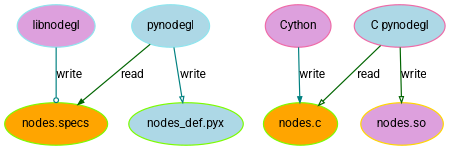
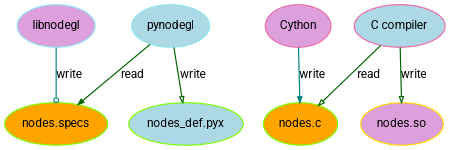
node "C pynodegl": label "C pynodegl" -> "C compiler"
edge "pynodegl" -> "nodes_def.pyx": color teal -> darkgreen
